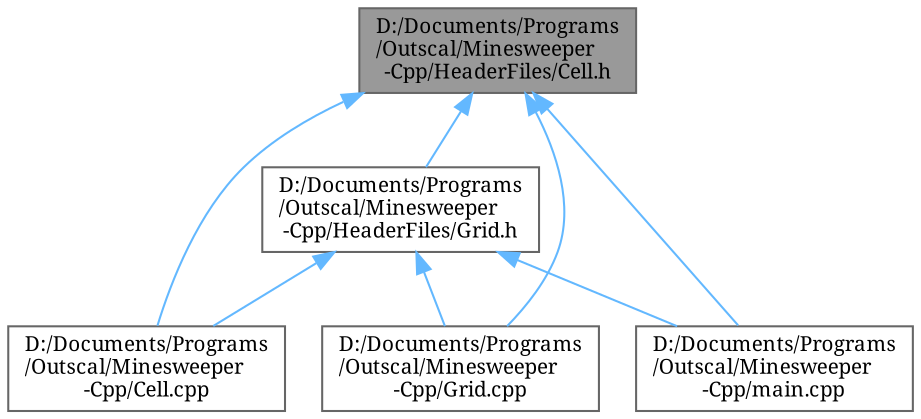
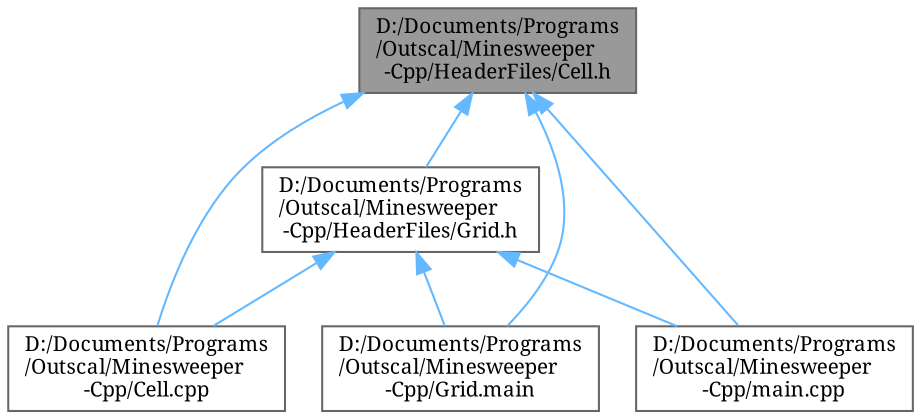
node "D:/Documents/Programs /Outscal/Minesweeper -Cpp/Grid.cpp": label "D:/Documents/Programs /Outscal/Minesweeper -Cpp/Grid.cpp" -> "D:/Documents/Programs /Outscal/Minesweeper -Cpp/Grid.main"
